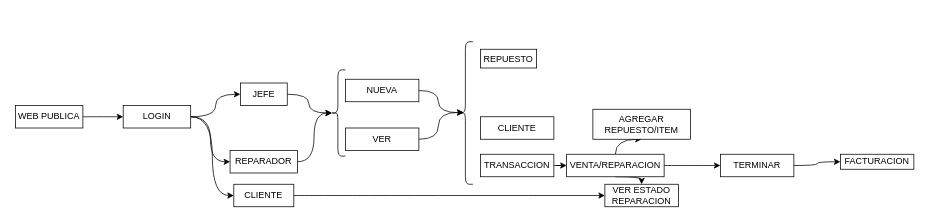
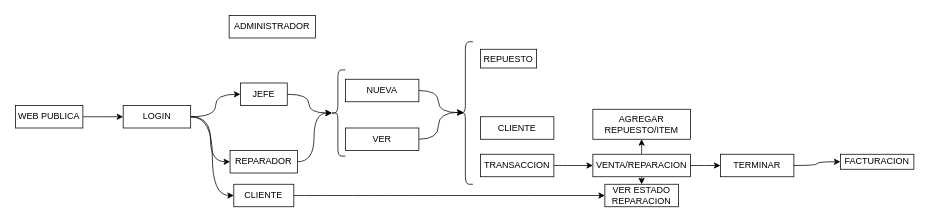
node "ADMINISTRADOR": added
node "VENTA/REPARACION": moved (615, 165) -> (642, 165)
